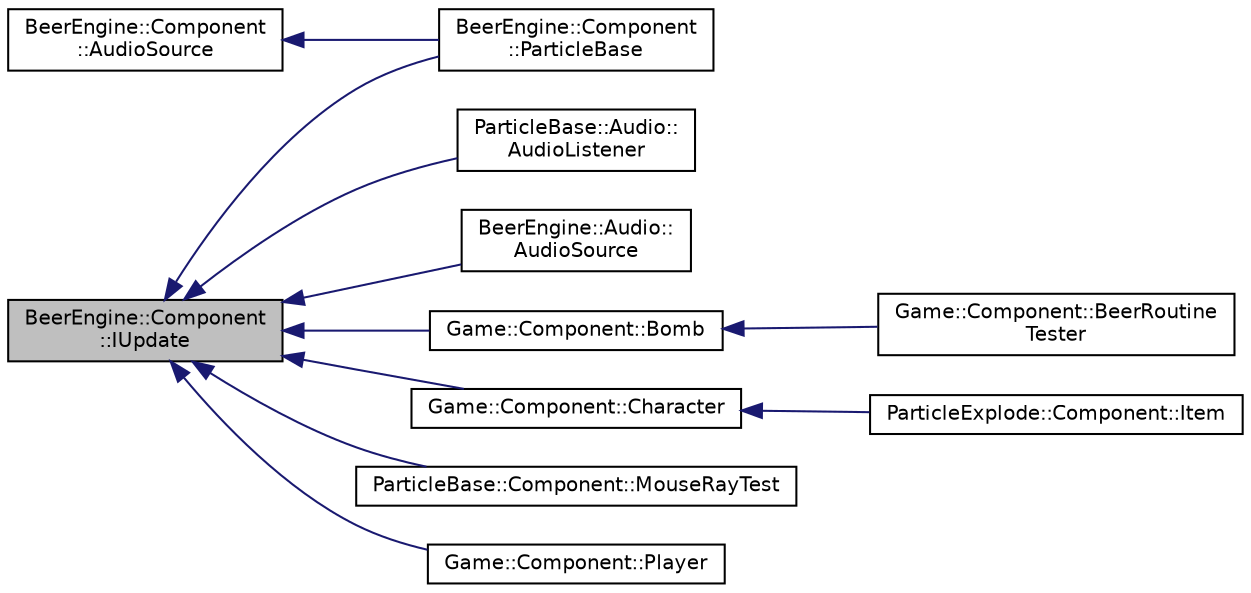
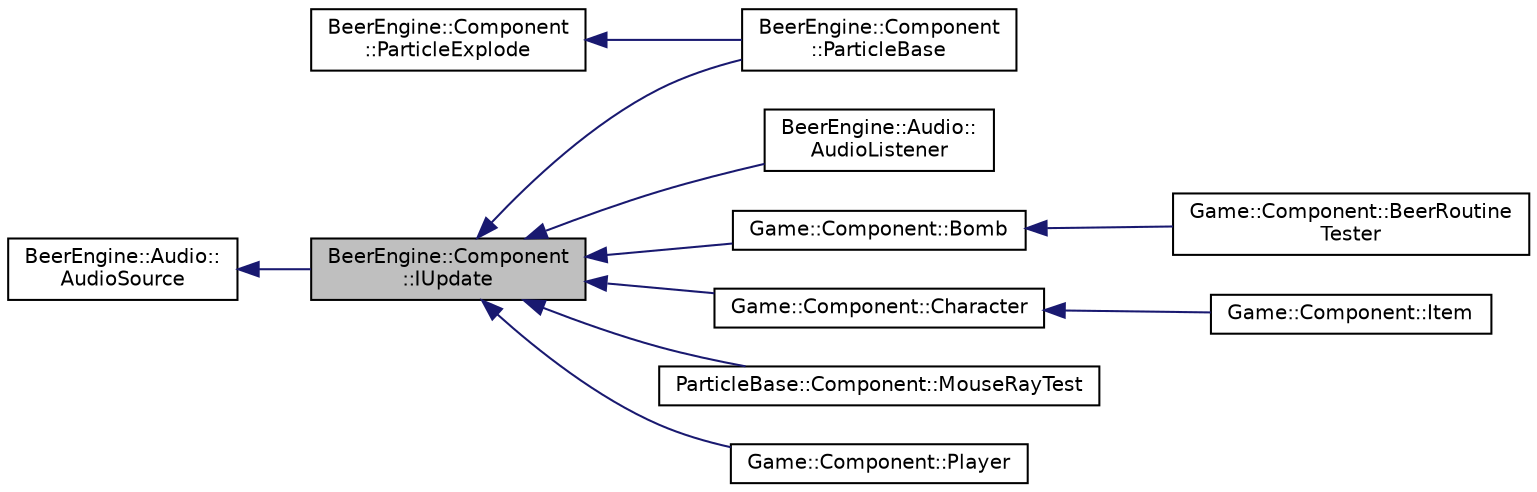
node "BeerEngine::Component ::AudioSource": label "BeerEngine::Component ::AudioSource" -> "BeerEngine::Component ::ParticleExplode"
node "ParticleBase::Audio:: AudioListener": label "ParticleBase::Audio:: AudioListener" -> "BeerEngine::Audio:: AudioListener"
edge "BeerEngine::Audio:: AudioSource" -> "BeerEngine::Component ::IUpdate": reversed
node "ParticleExplode::Component::Item": label "ParticleExplode::Component::Item" -> "Game::Component::Item"
